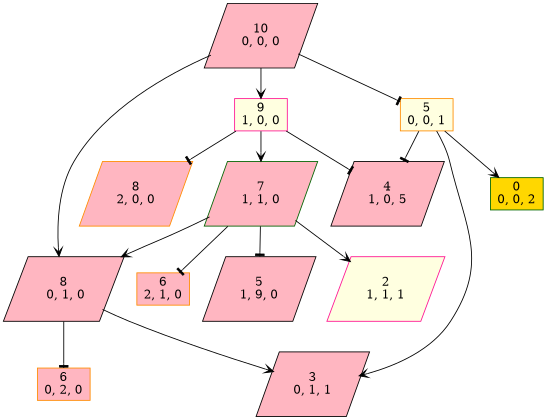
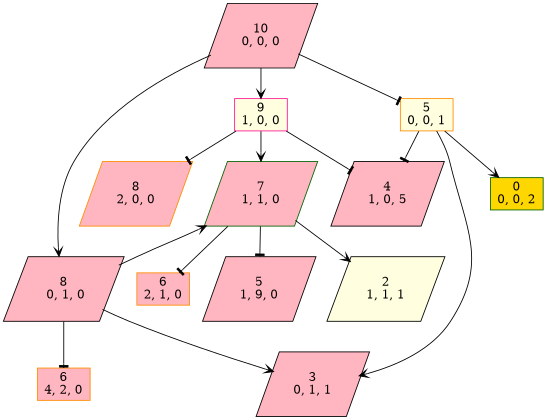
edge "7 1, 1, 0" -> "8 0, 1, 0": reversed
node "2 1, 1, 1": color deeppink -> black
node "6 0, 2, 0": label "6 0, 2, 0" -> "6 4, 2, 0"
